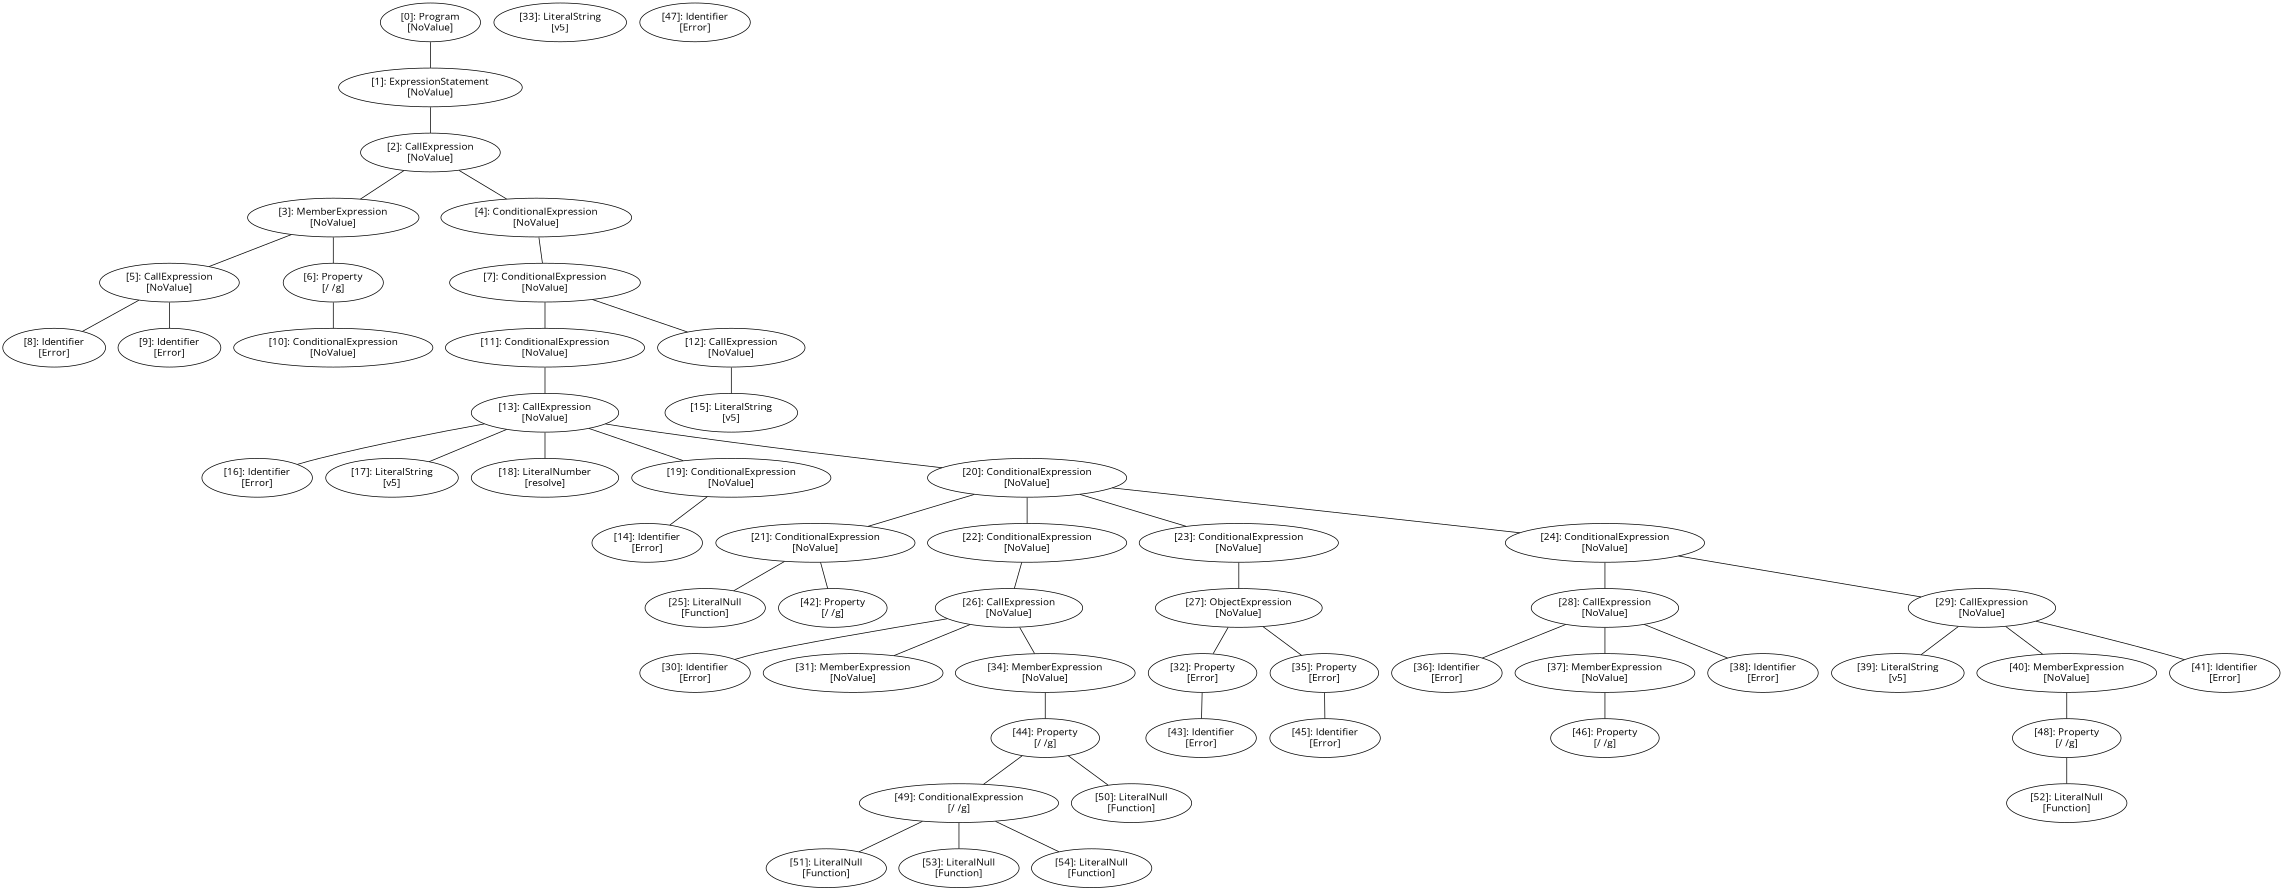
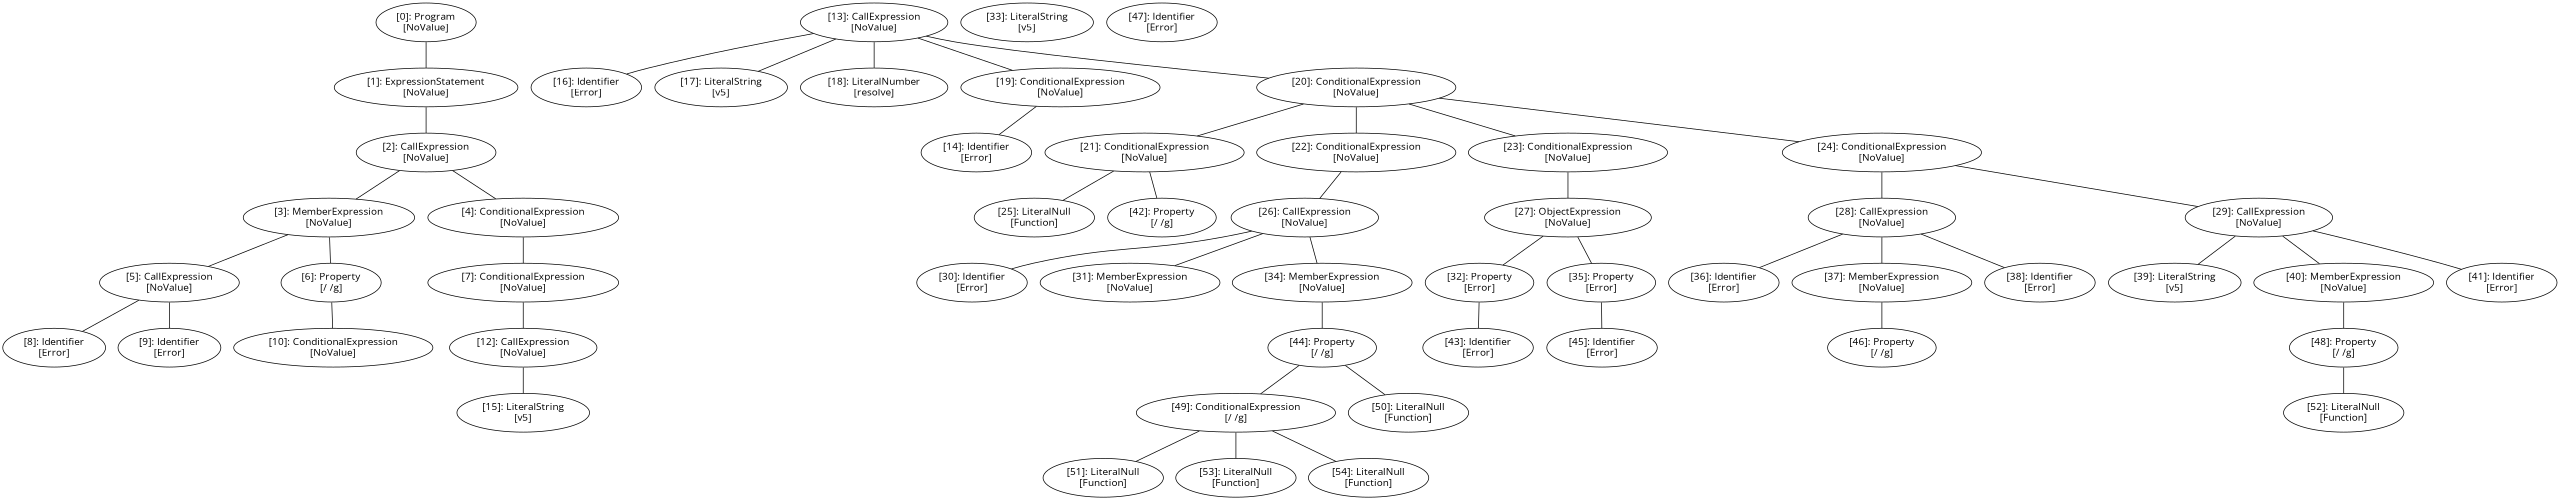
node "[11]: ConditionalExpression [NoValue]": removed
